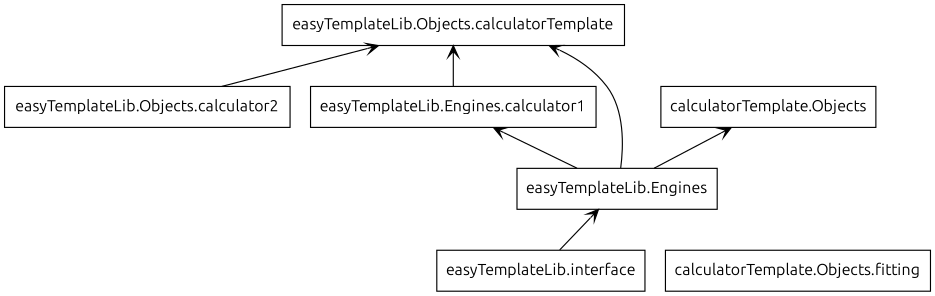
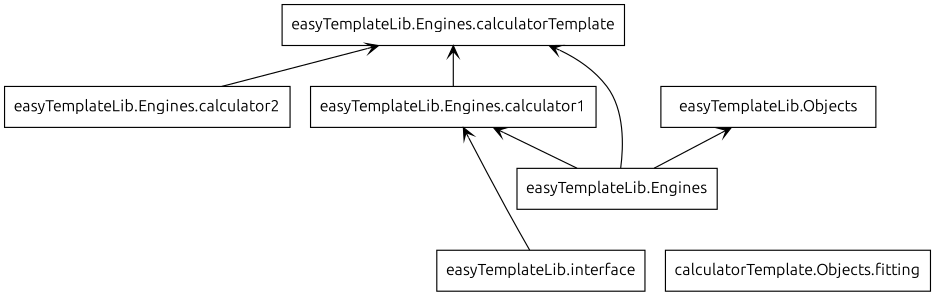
node "easyTemplateLib.Objects.calculatorTemplate": label "easyTemplateLib.Objects.calculatorTemplate" -> "easyTemplateLib.Engines.calculatorTemplate"
node "easyTemplateLib.Objects.calculator2": label "easyTemplateLib.Objects.calculator2" -> "easyTemplateLib.Engines.calculator2"
node "calculatorTemplate.Objects": label "calculatorTemplate.Objects" -> "easyTemplateLib.Objects"
edge "easyTemplateLib.interface" -> "easyTemplateLib.Engines": now "easyTemplateLib.interface" -> "easyTemplateLib.Engines.calculator1"
